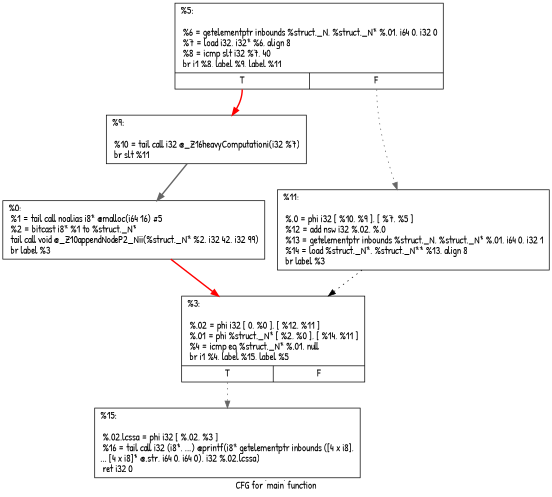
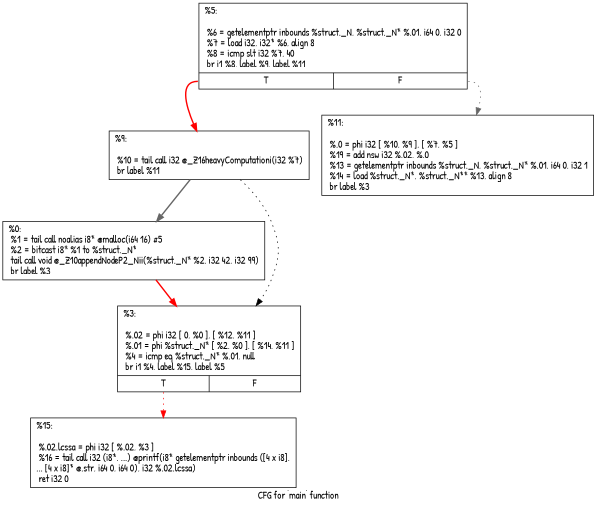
node "%9:": text "br slt %11" -> "br label %11"
node "%11:": text "%12 = add nsw i32 %.02, %.0" -> "%19 = add nsw i32 %.02, %.0"
edge "%11:" -> "%3:": now "%9:" -> "%3:"
edge "%3:" -> "%15:": color gray40 -> red
